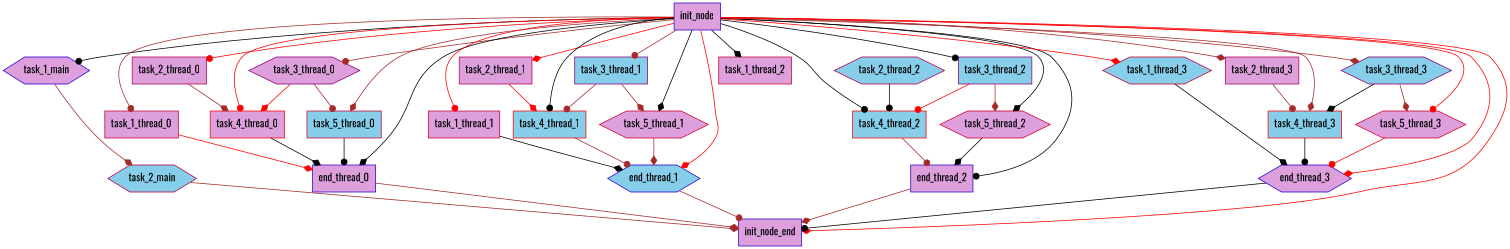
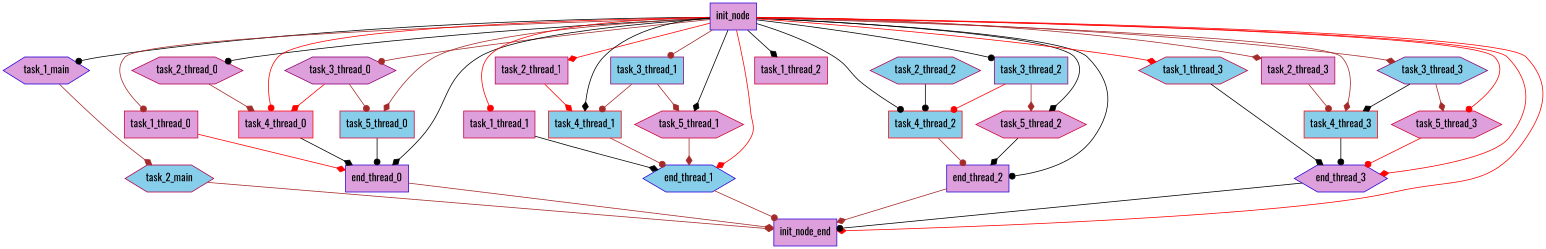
edge "init_node" -> "task_2_thread_0": color red -> black
edge "init_node" -> "task_4_thread_1": arrowhead dot -> diamond
node "task_2_thread_0": shape box -> hexagon
